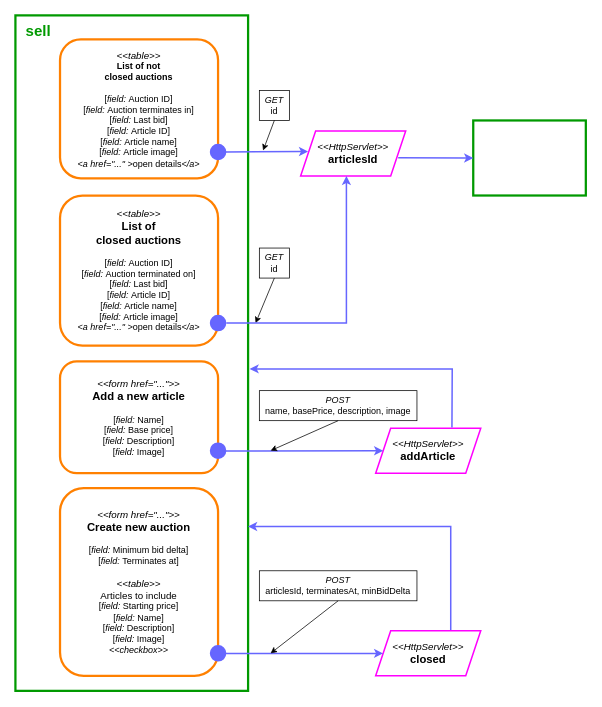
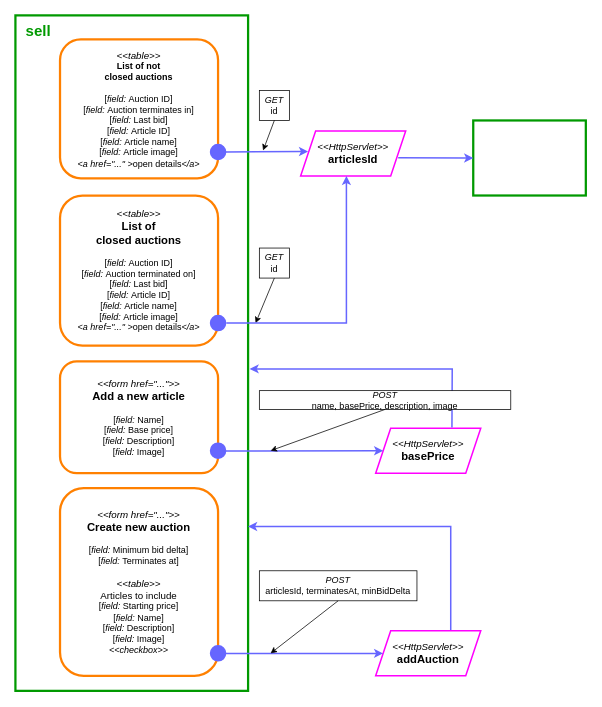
node "POST name, basePrice, description, image": size 158x30 -> 251x19
node "<<HttpServlet>> addArticle": label "<<HttpServlet>> addArticle" -> "<<HttpServlet>> basePrice"
node "<<HttpServlet>> closed": label "<<HttpServlet>> closed" -> "<<HttpServlet>> addAuction"
